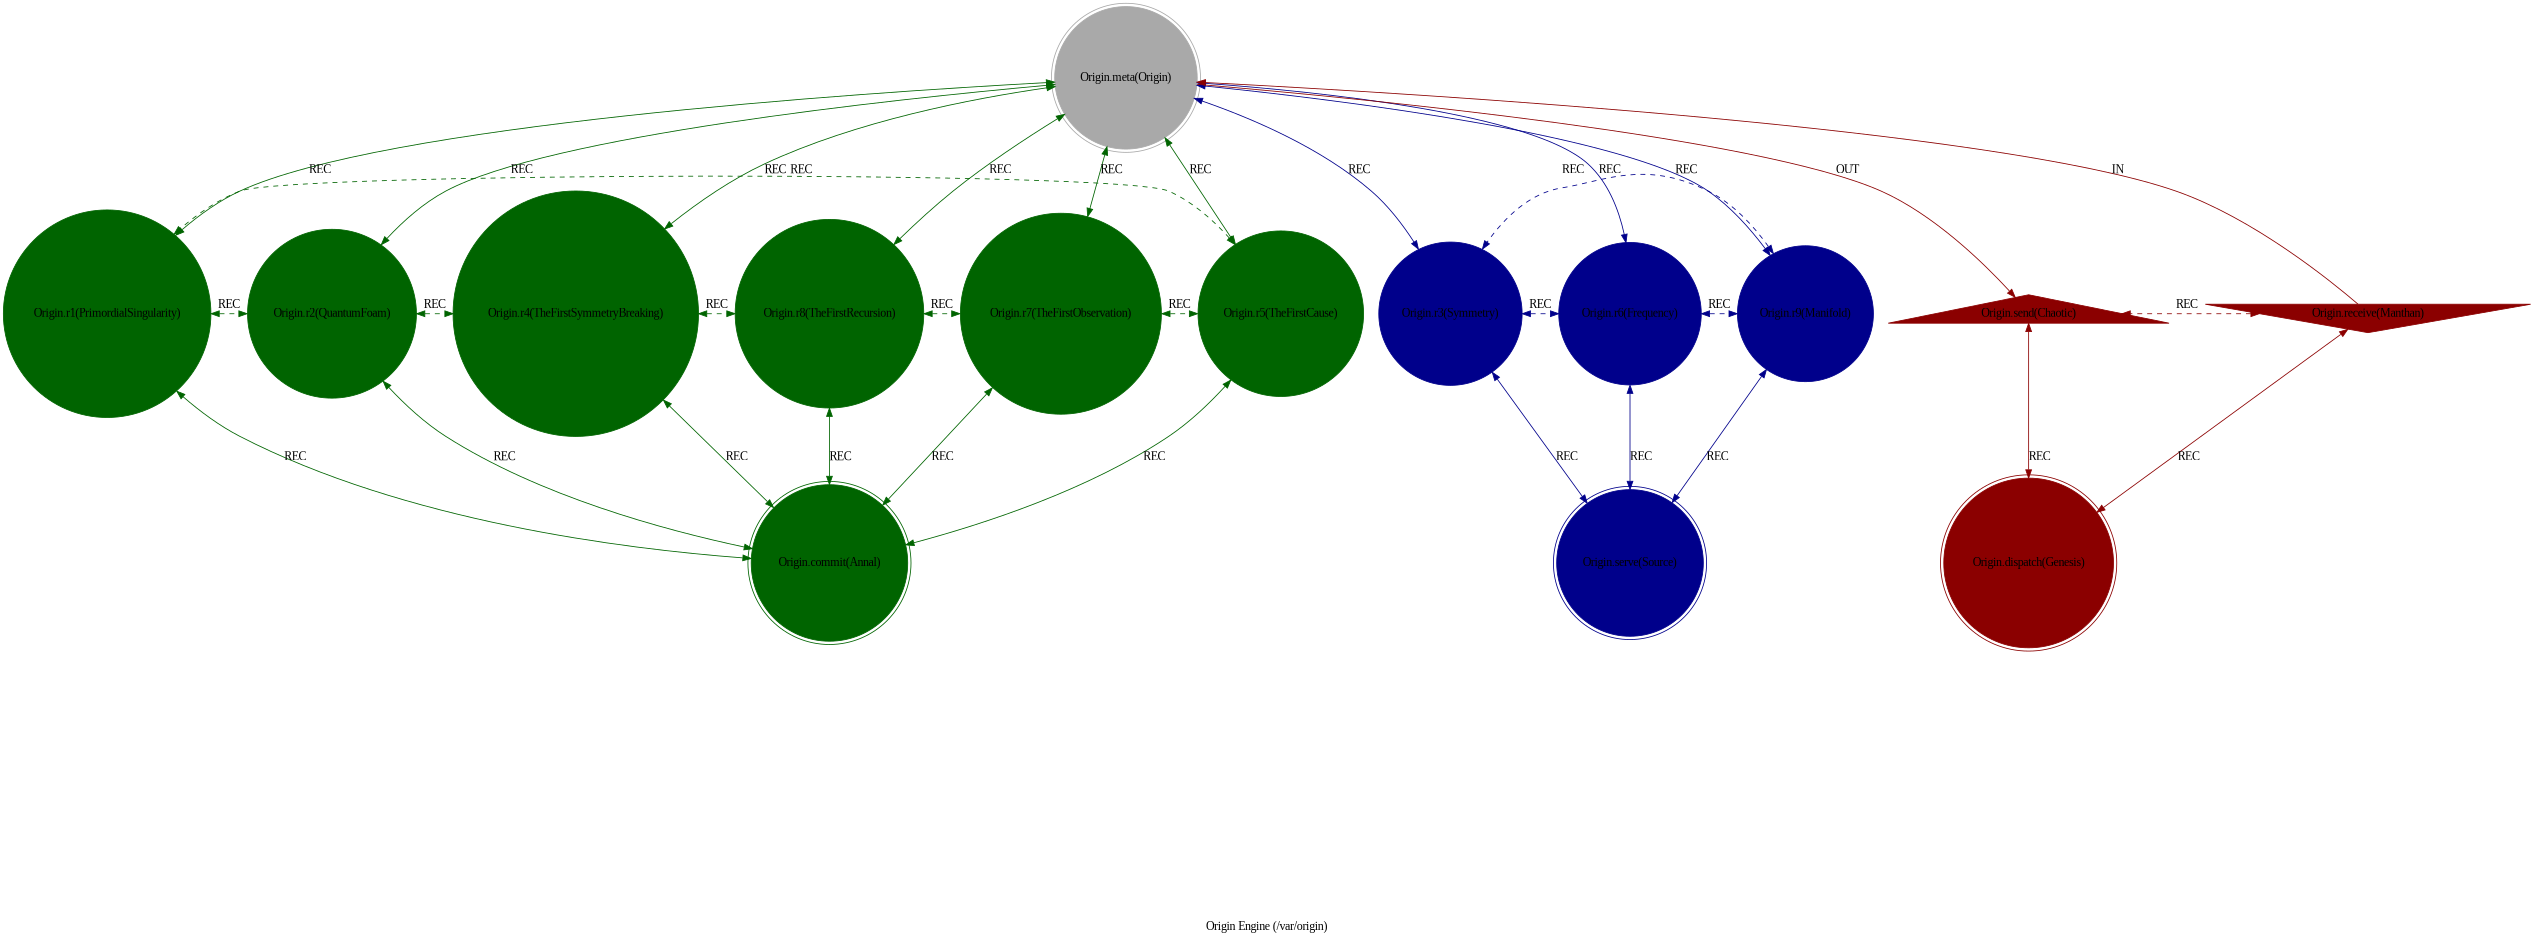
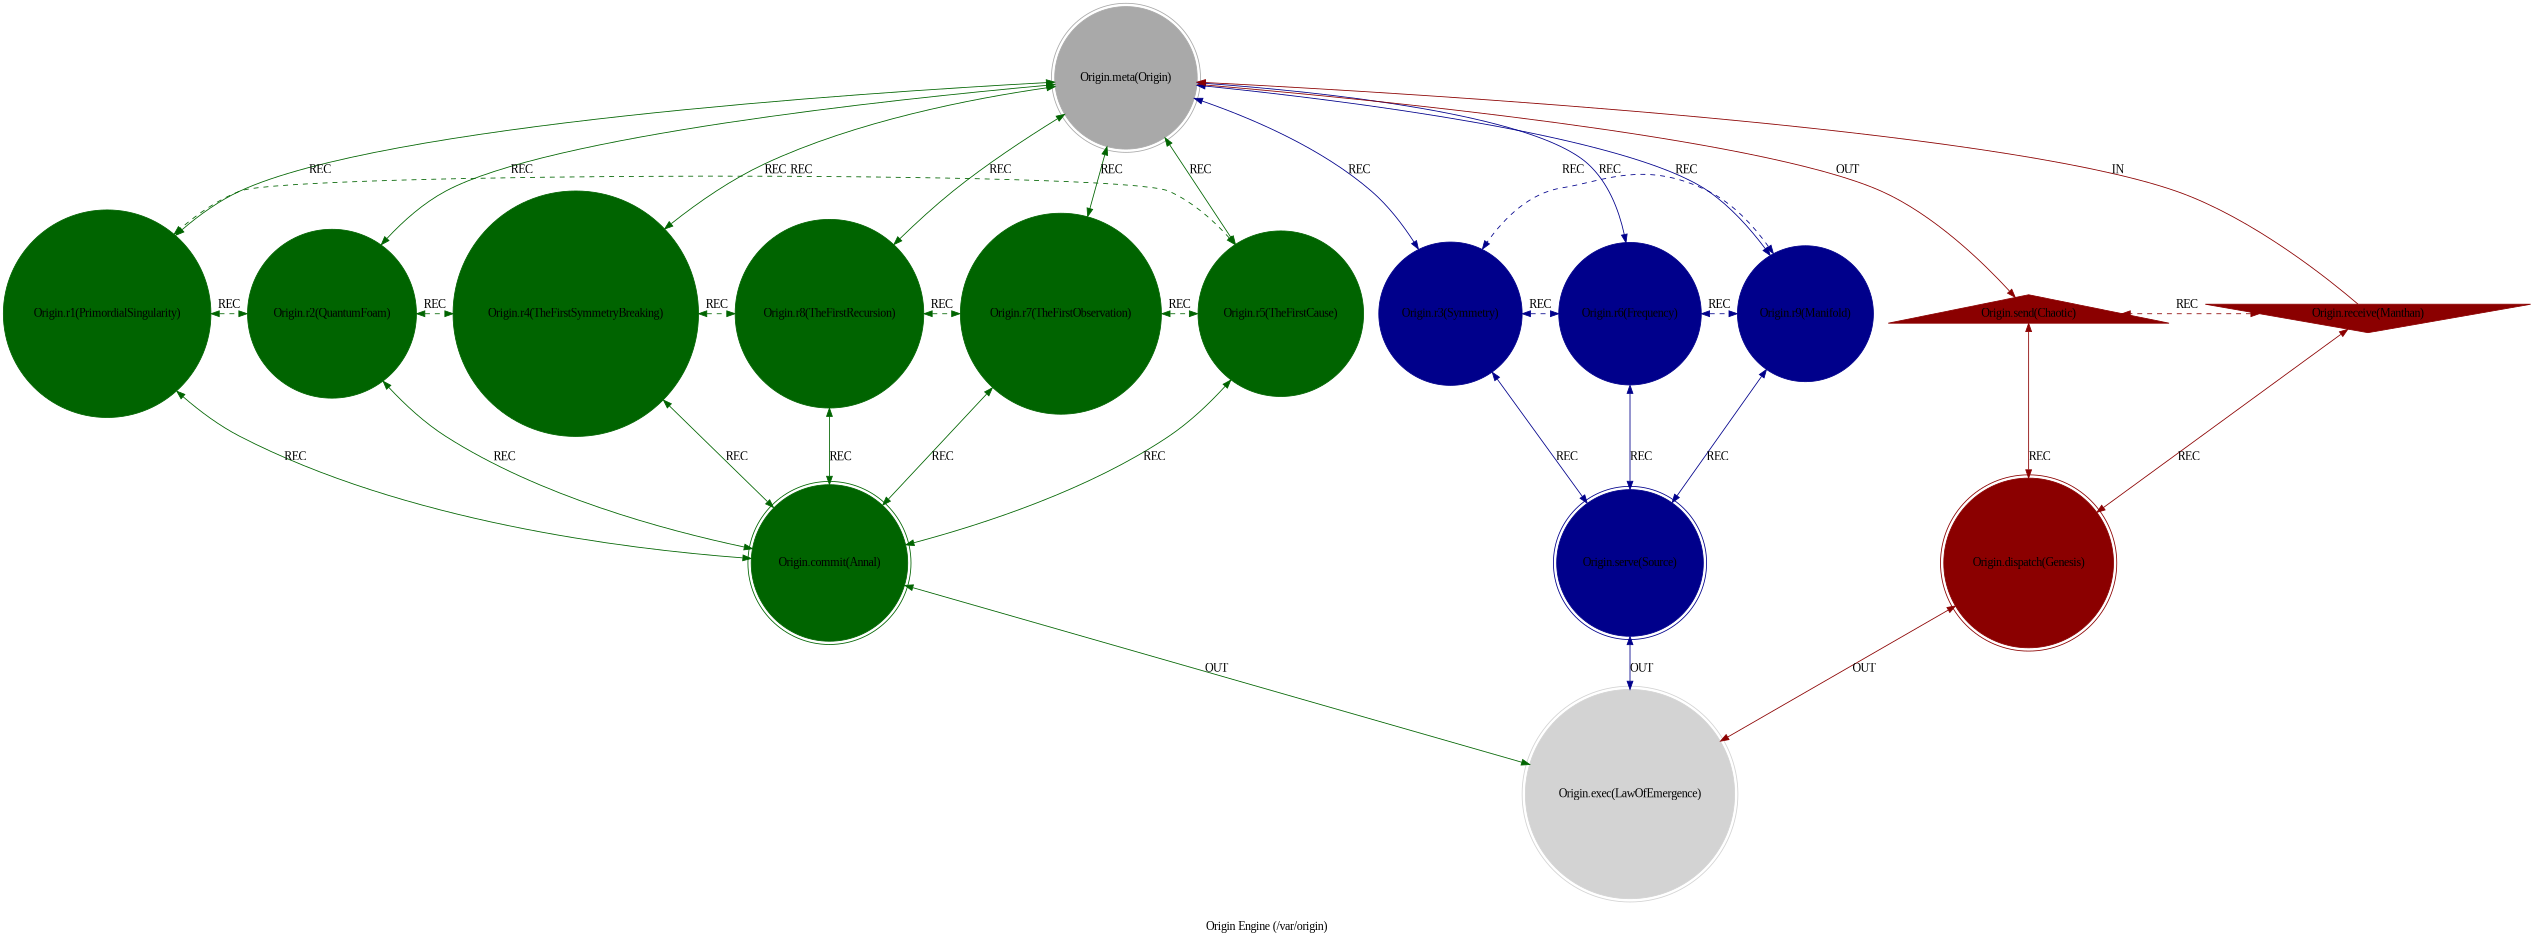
node "Origin.exec(LawOfEmergence)": added
